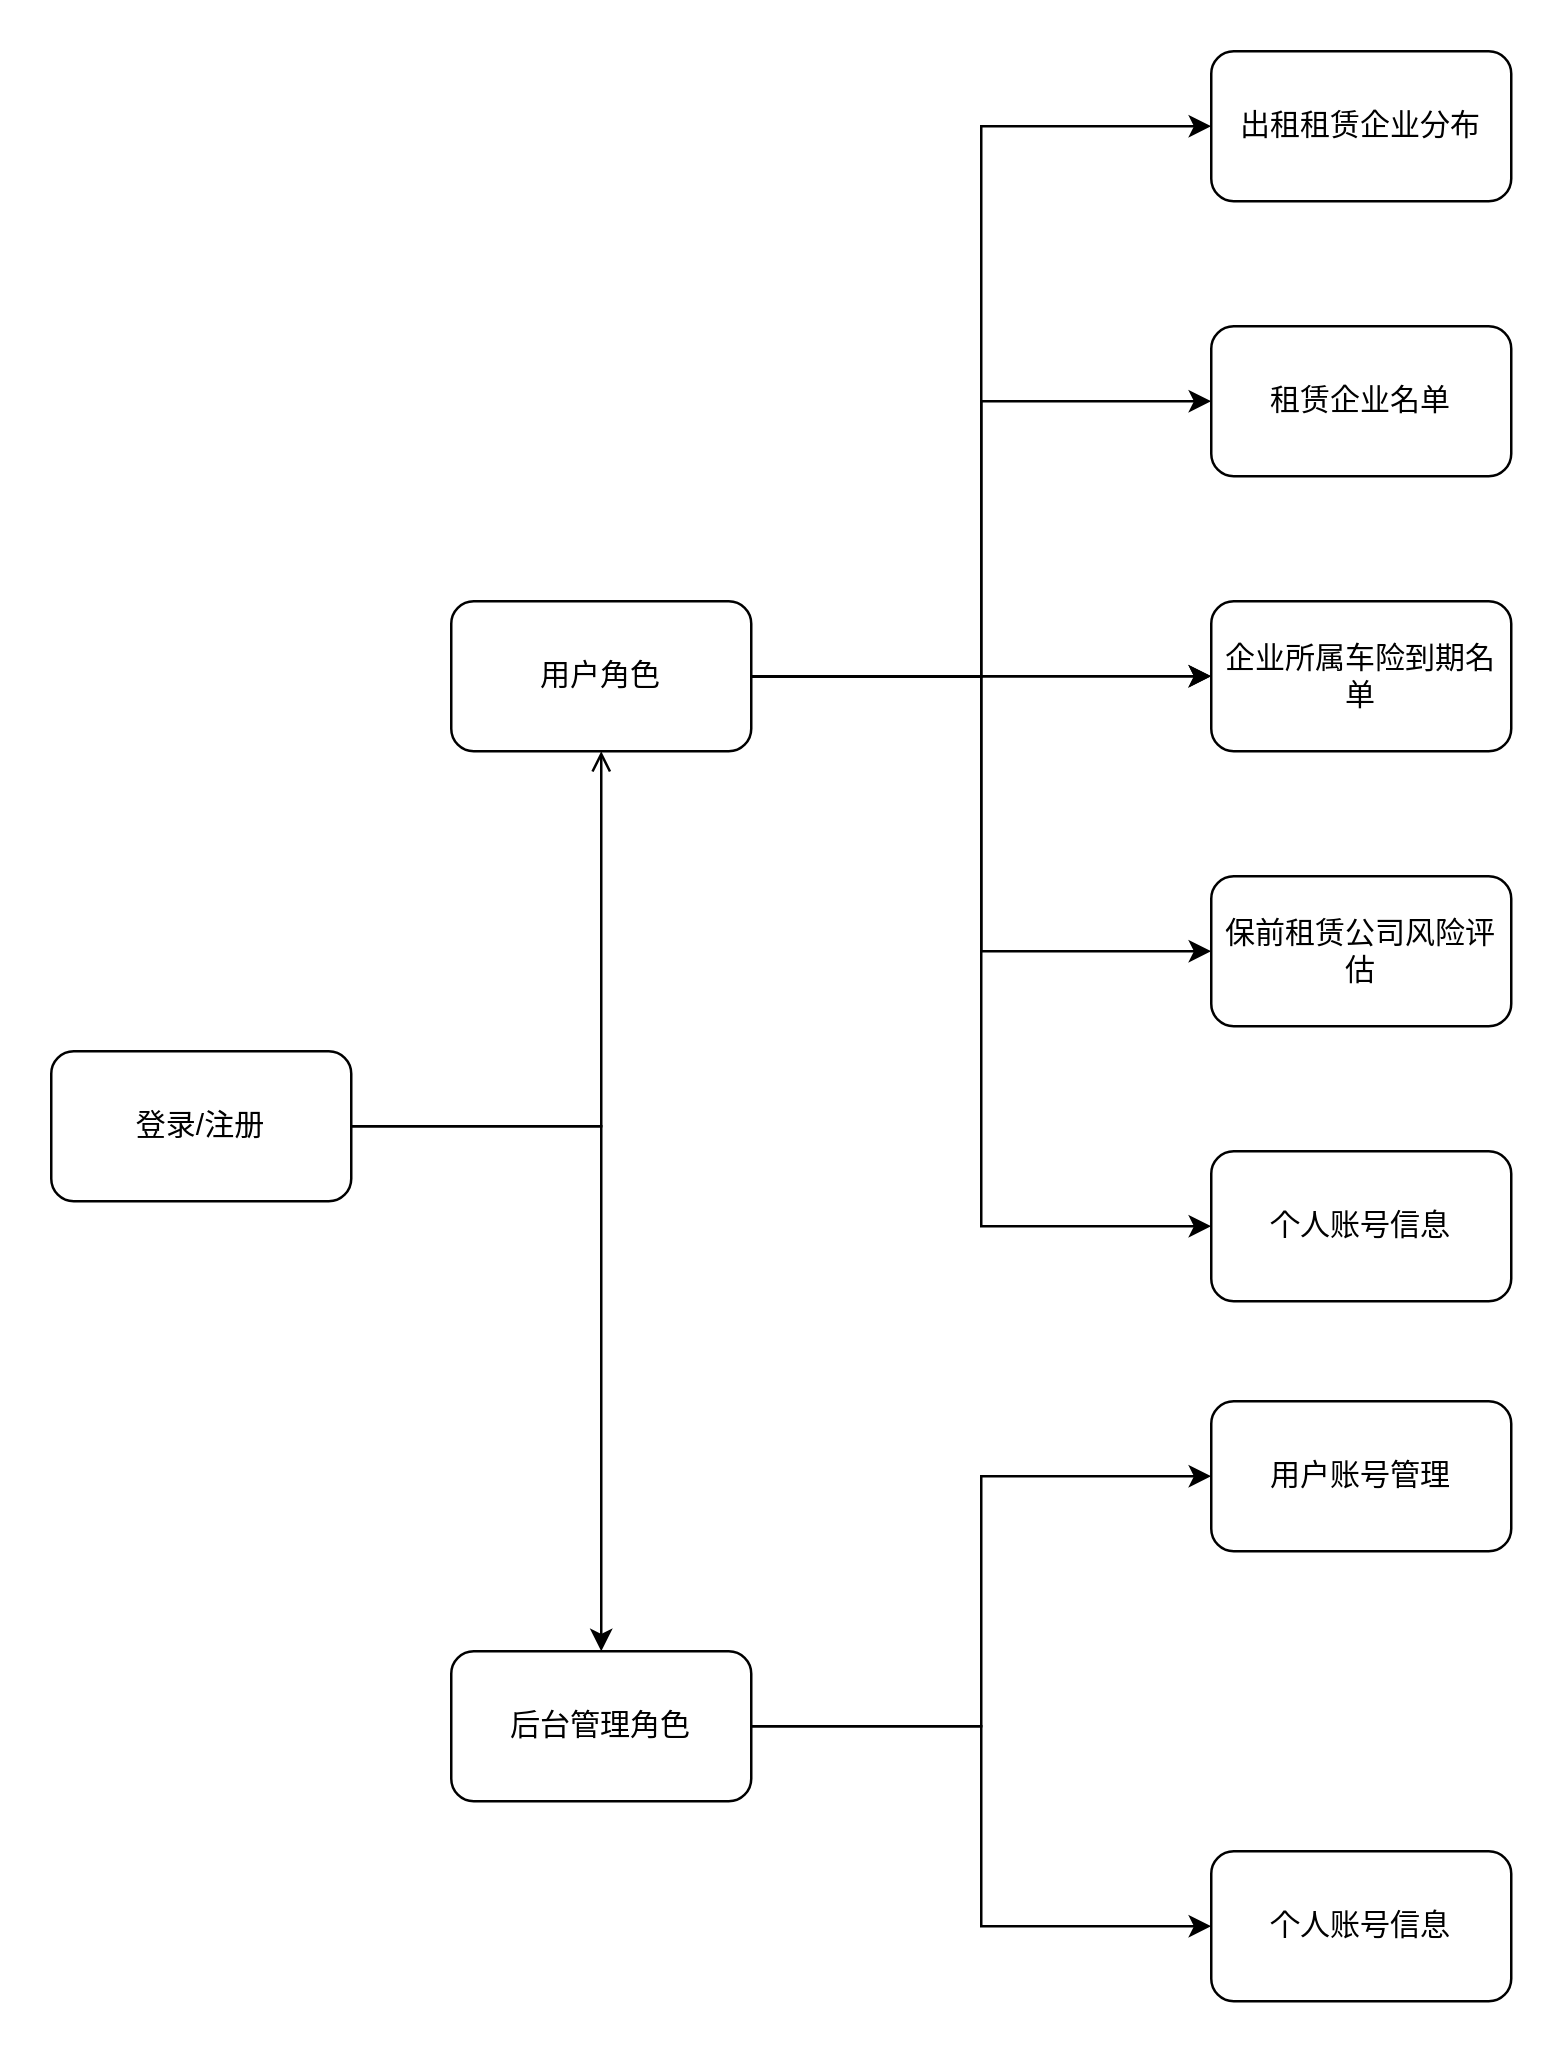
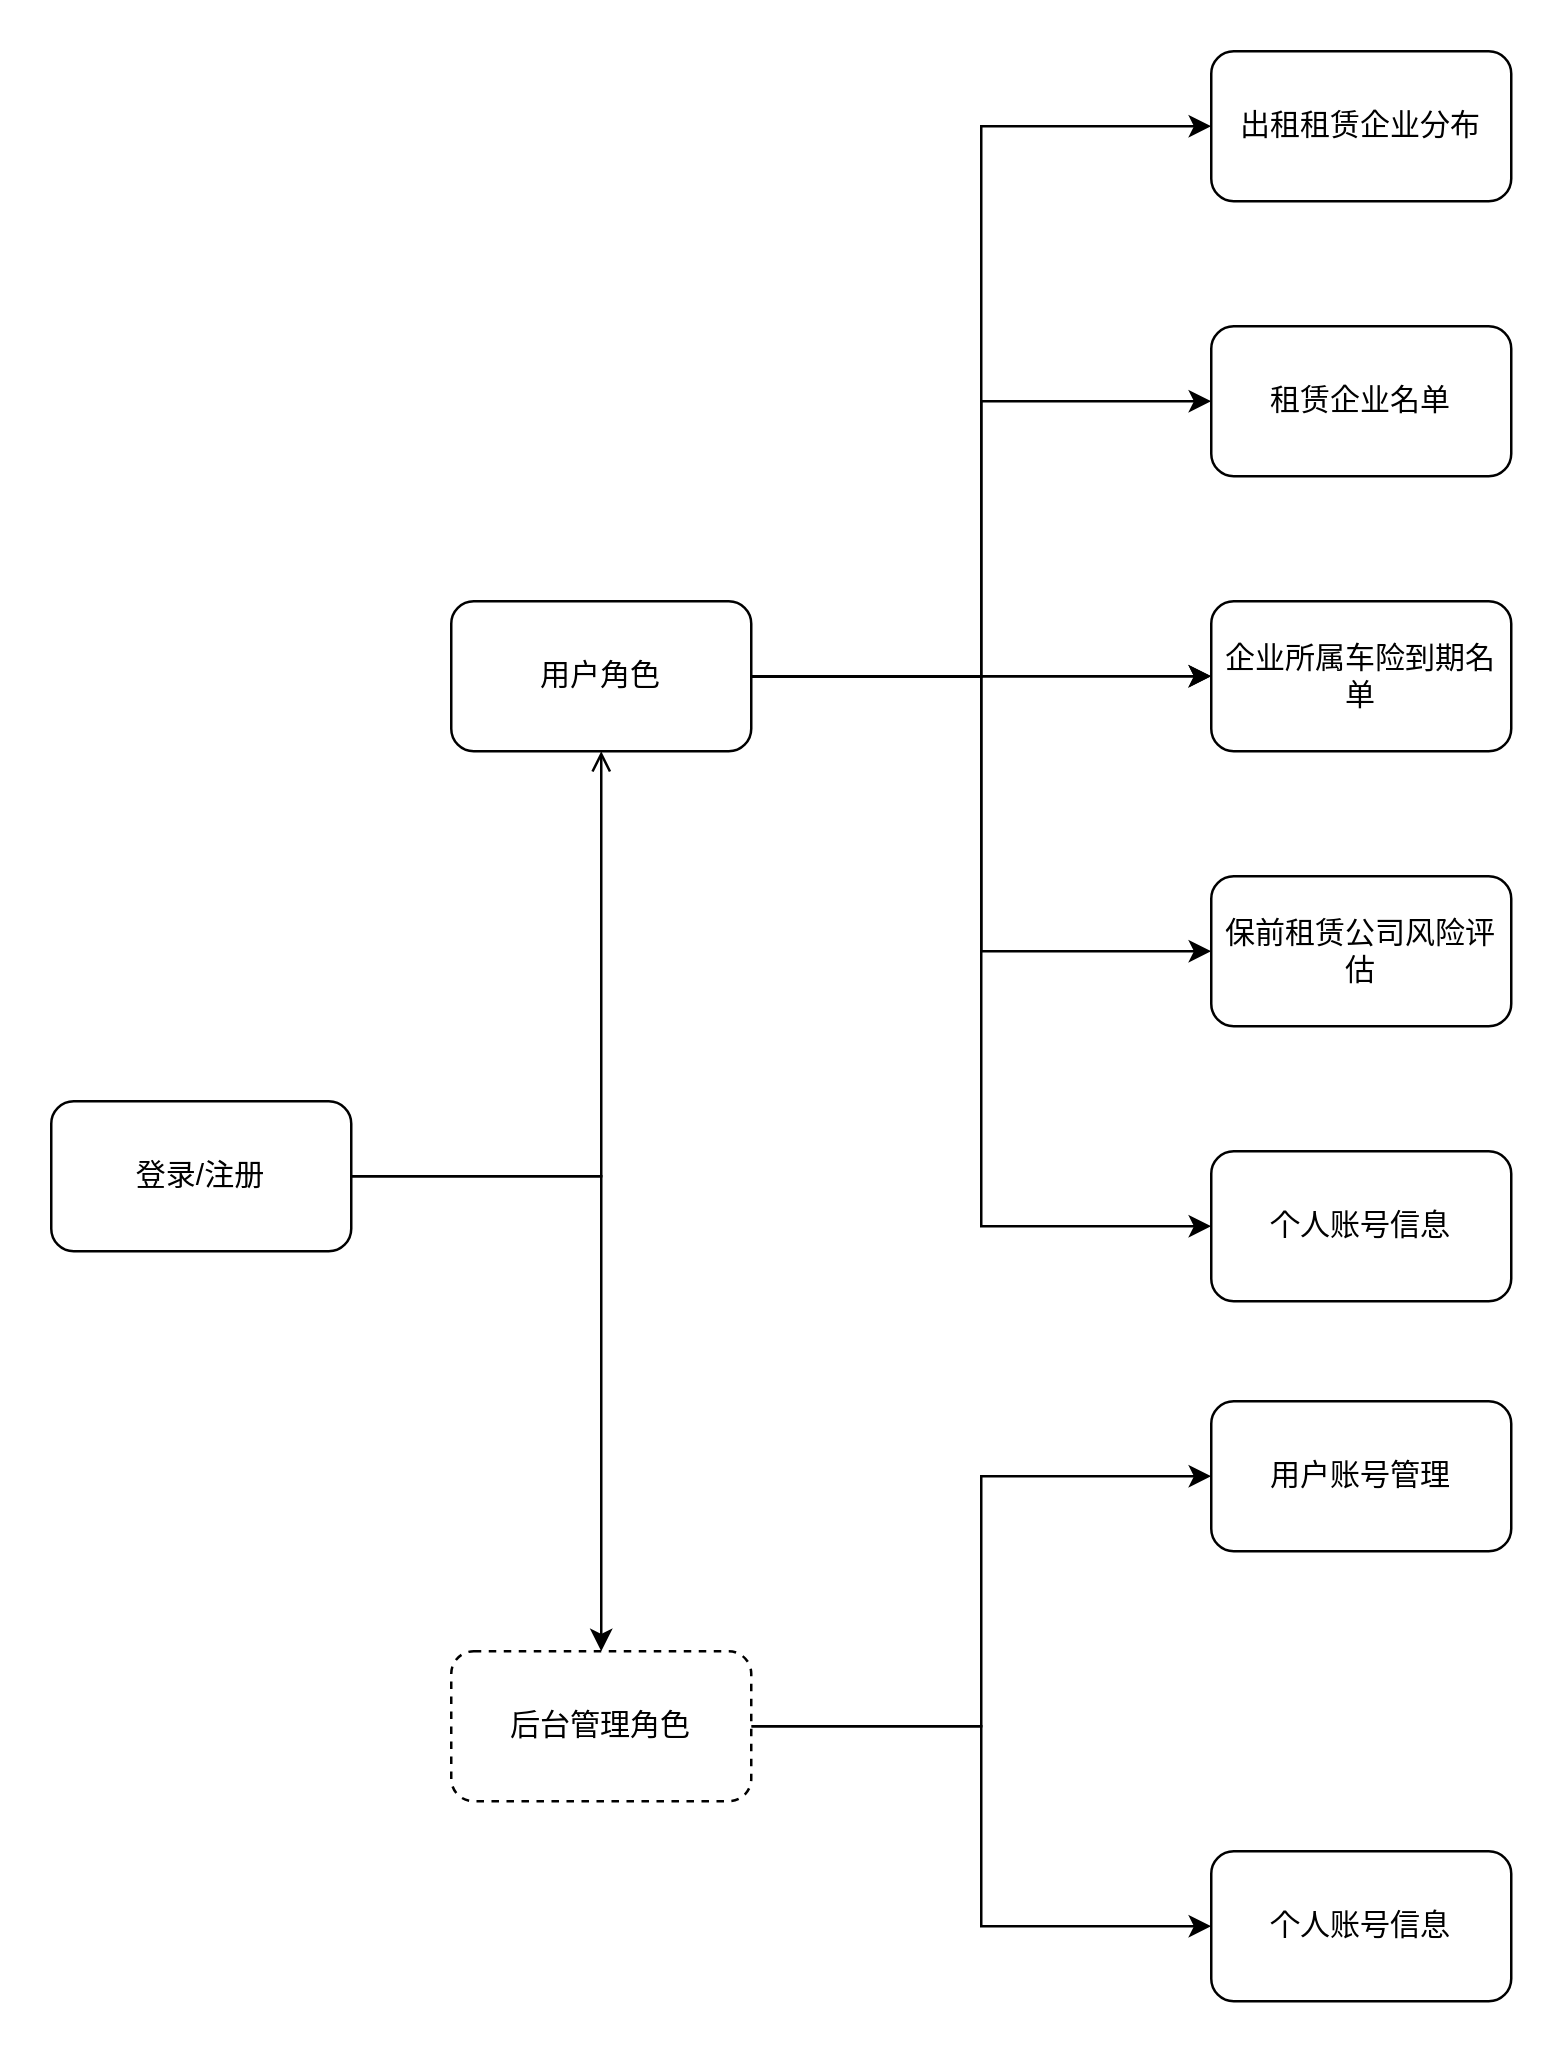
node "登录/注册": moved (201, 1126) -> (201, 1176)
node "后台管理角色": style solid -> dashed
